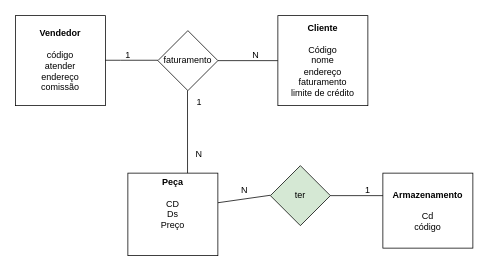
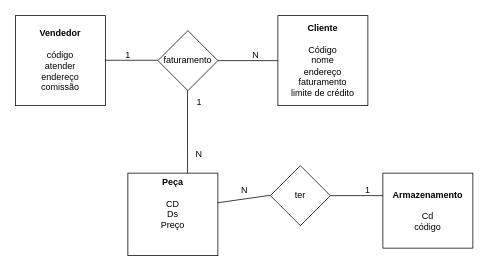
node "ter": fillcolor #d5e8d4 -> #ffffff
